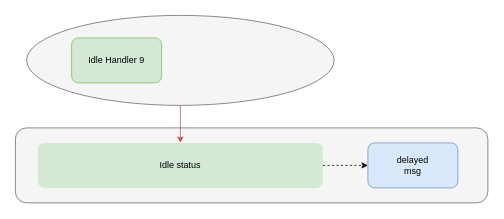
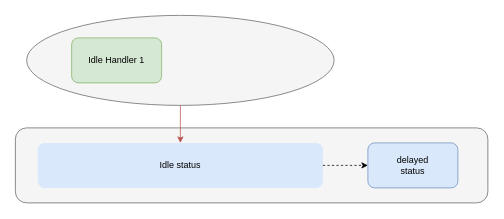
node "Idle Handler 9": label "Idle Handler 9" -> "Idle Handler 1"
node "Idle status": fillcolor #d5e8d4 -> #dae8fc
node "delayed msg": label "delayed msg" -> "delayed status"
